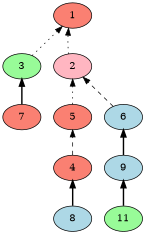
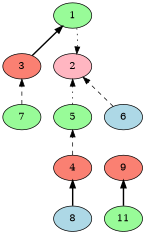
node "1": fillcolor salmon -> palegreen
edge "3" -> "1": style dotted -> bold
edge "2" -> "1": reversed
node "3": fillcolor palegreen -> salmon
edge "7" -> "3": style bold -> dashed
node "7": fillcolor salmon -> palegreen
node "5": fillcolor salmon -> palegreen
edge "9" -> "6": removed
node "9": fillcolor lightblue -> salmon
